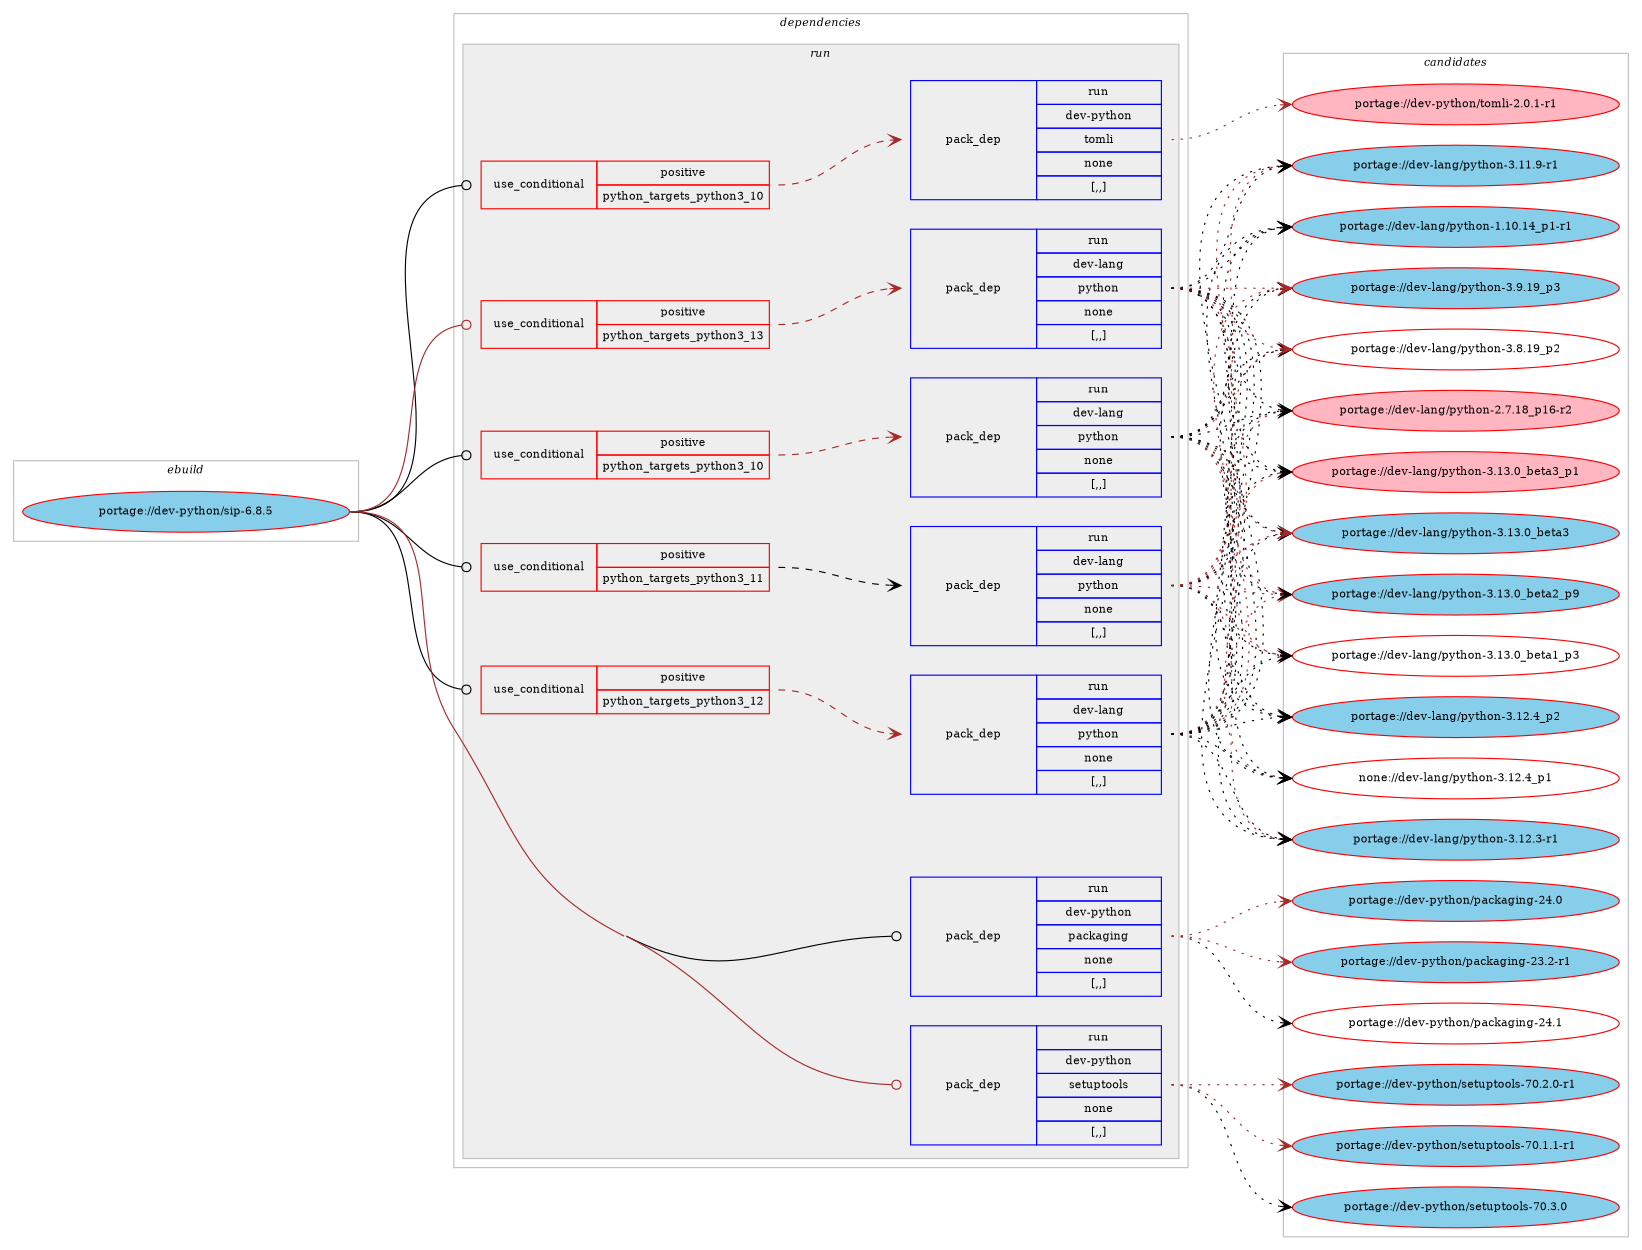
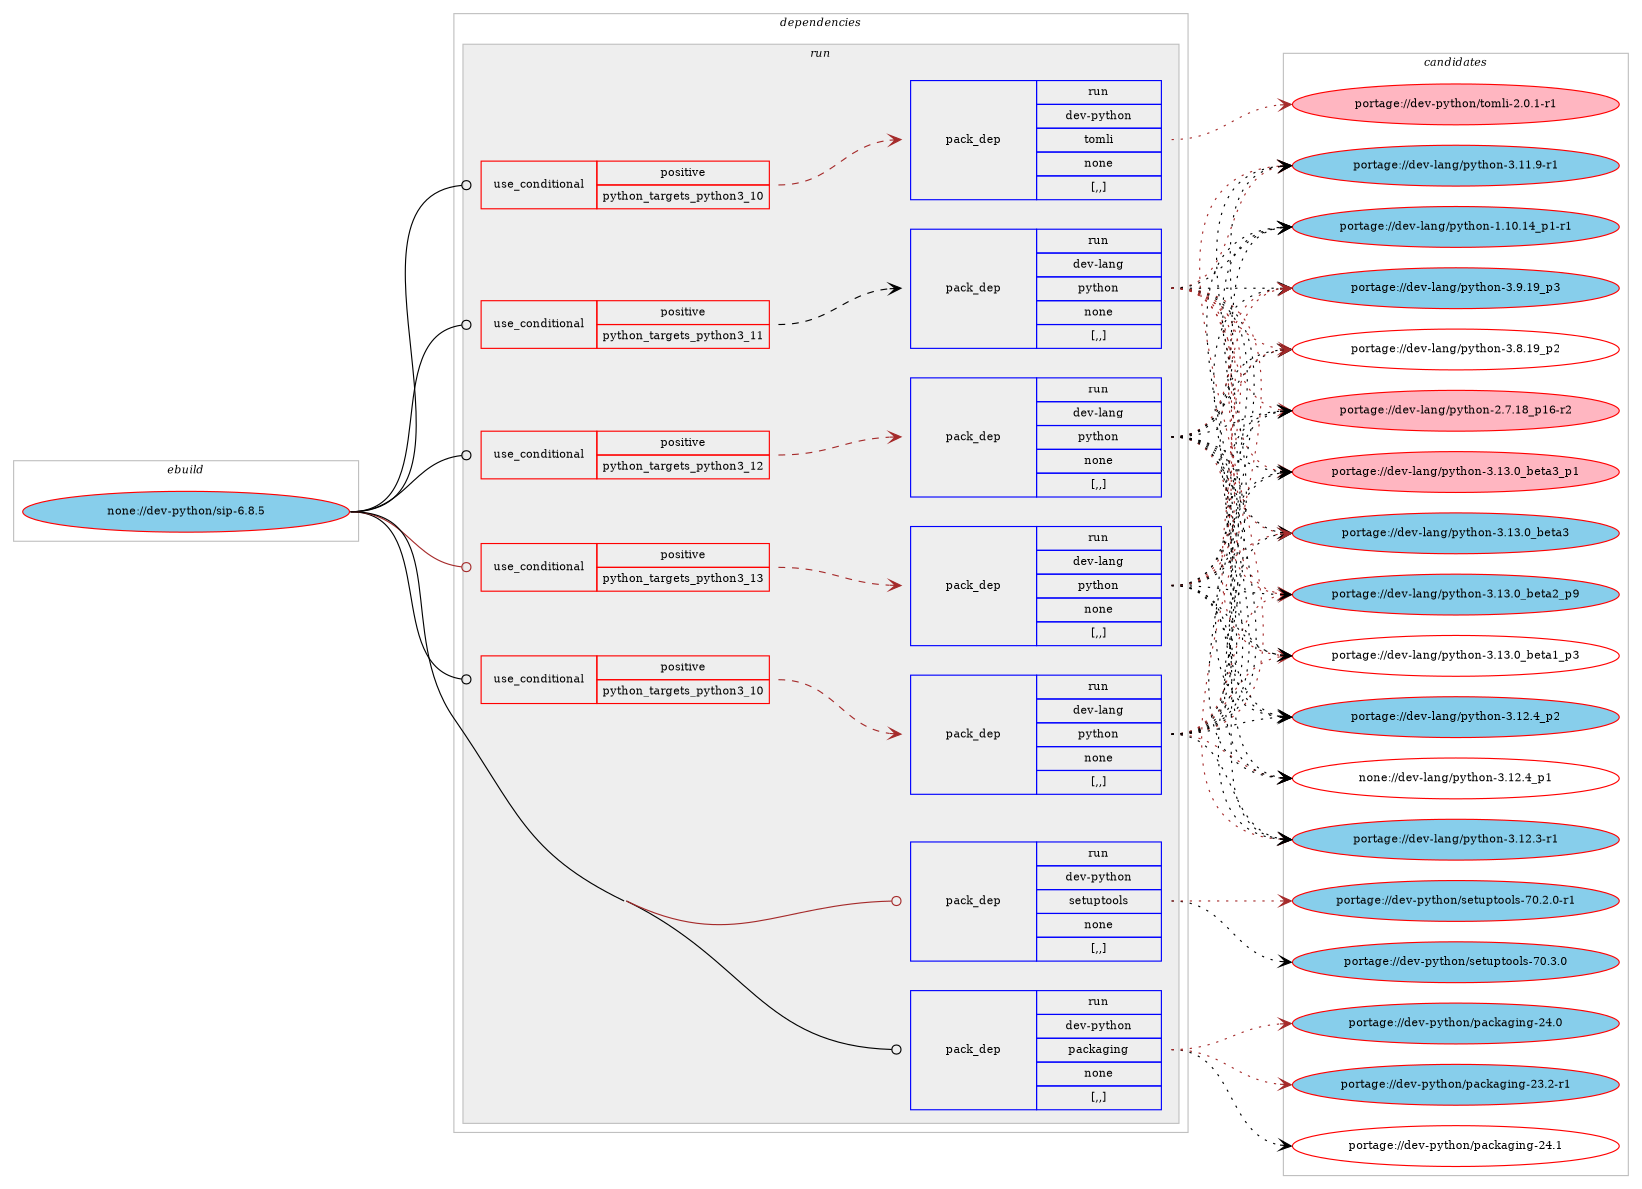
node "portage://dev-python/sip-6.8.5": label "portage://dev-python/sip-6.8.5" -> "none://dev-python/sip-6.8.5"
node "portage://dev-python/setuptools-70.1.1-r1": removed
